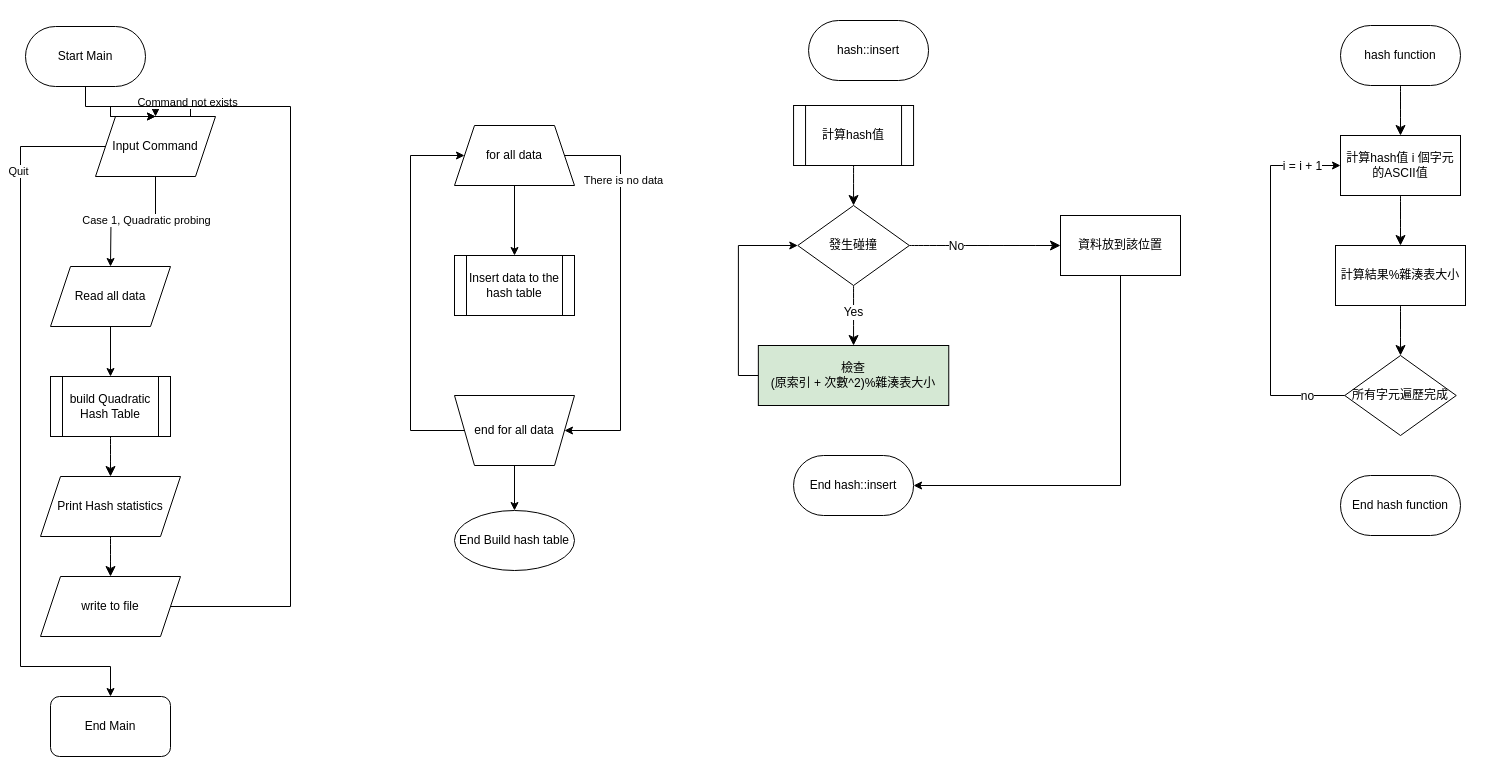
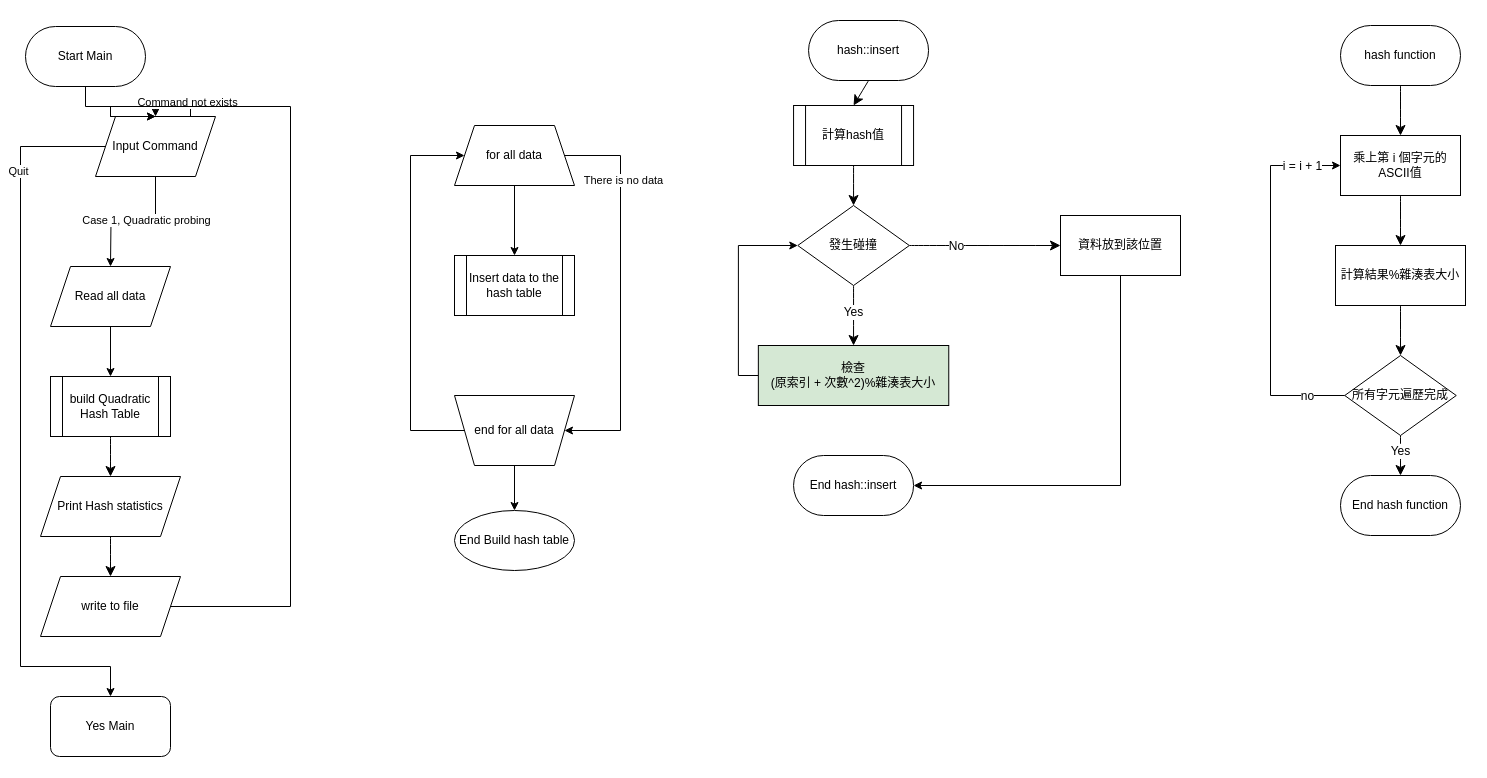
edge "hash::insert" -> "計算hash值": added
node "計算hash值 i 個字元的ASCII值": label "計算hash值 i 個字元的ASCII值" -> "乘上第 i 個字元的ASCII值"
edge "所有字元遍歷完成" -> "End hash function": added, label "Yes"
node "End Main": label "End Main" -> "Yes Main"
